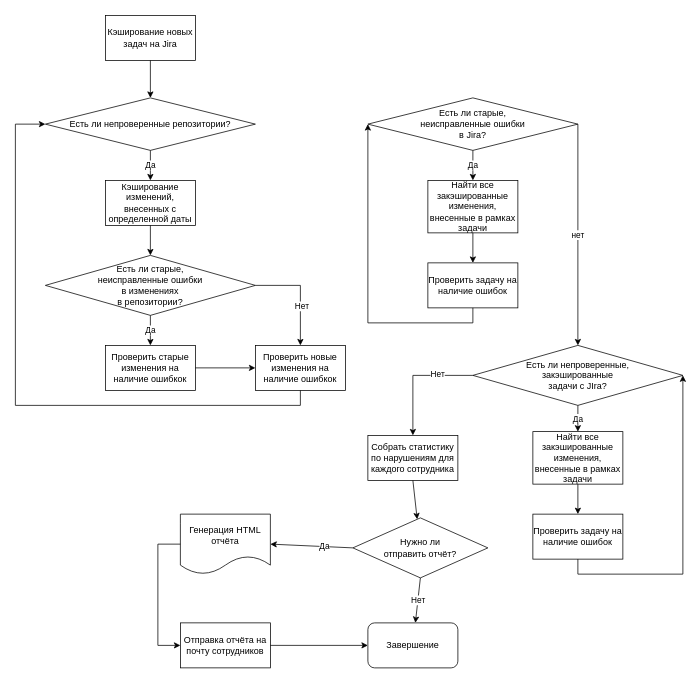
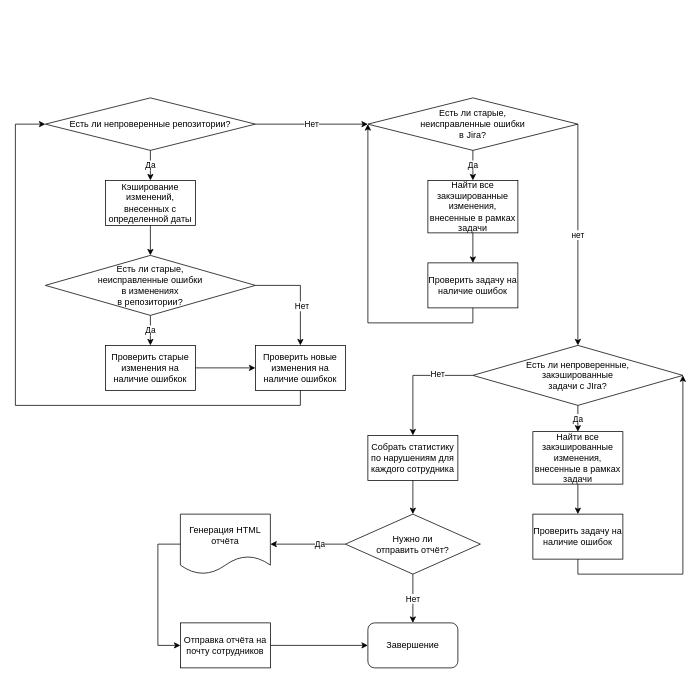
node "Кэширование новых задач на Jira": removed
edge "Кэширование новых задач на Jira" -> "Есть ли непроверенные репозитории?": removed
edge "Есть ли непроверенные репозитории?" -> "Есть ли старые, неисправленные ошибки в Jira?": added, label "Нет"
node "Нужно ли отправить отчёт?": moved (420, 548) -> (413, 544)
